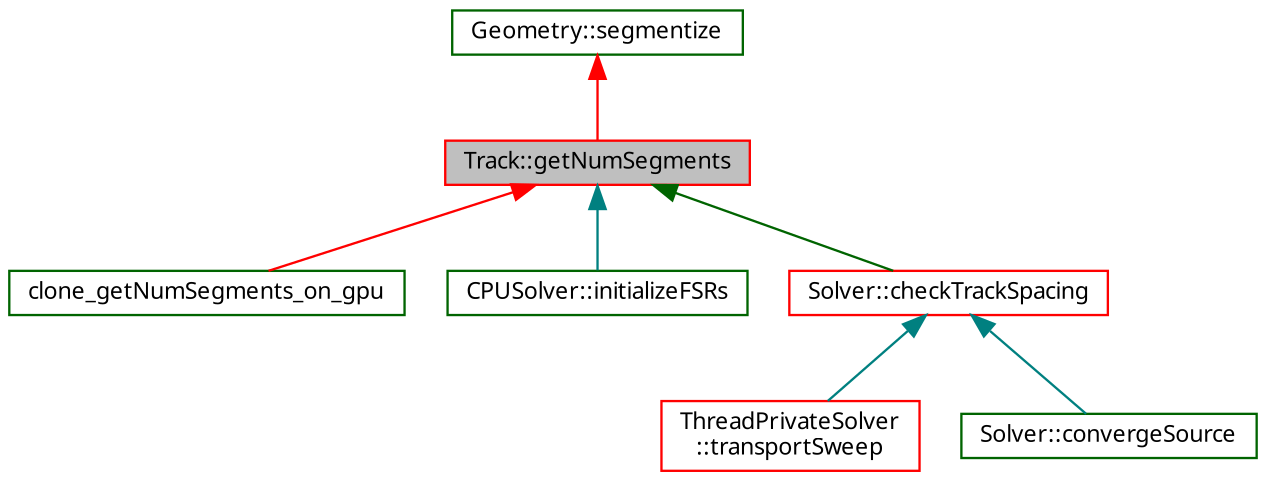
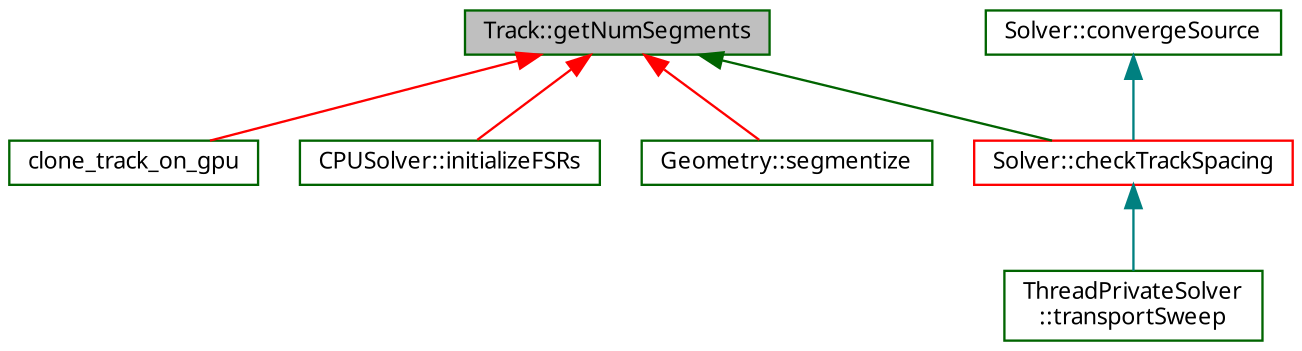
edge "Track::getNumSegments" -> "Geometry::segmentize": reversed
node "Track::getNumSegments": color red -> darkgreen
edge "CPUSolver::initializeFSRs" -> "Track::getNumSegments": color teal -> red
node "clone_getNumSegments_on_gpu": label "clone_getNumSegments_on_gpu" -> "clone_track_on_gpu"
edge "Solver::convergeSource" -> "Solver::checkTrackSpacing": reversed
node "ThreadPrivateSolver ::transportSweep": color red -> darkgreen
